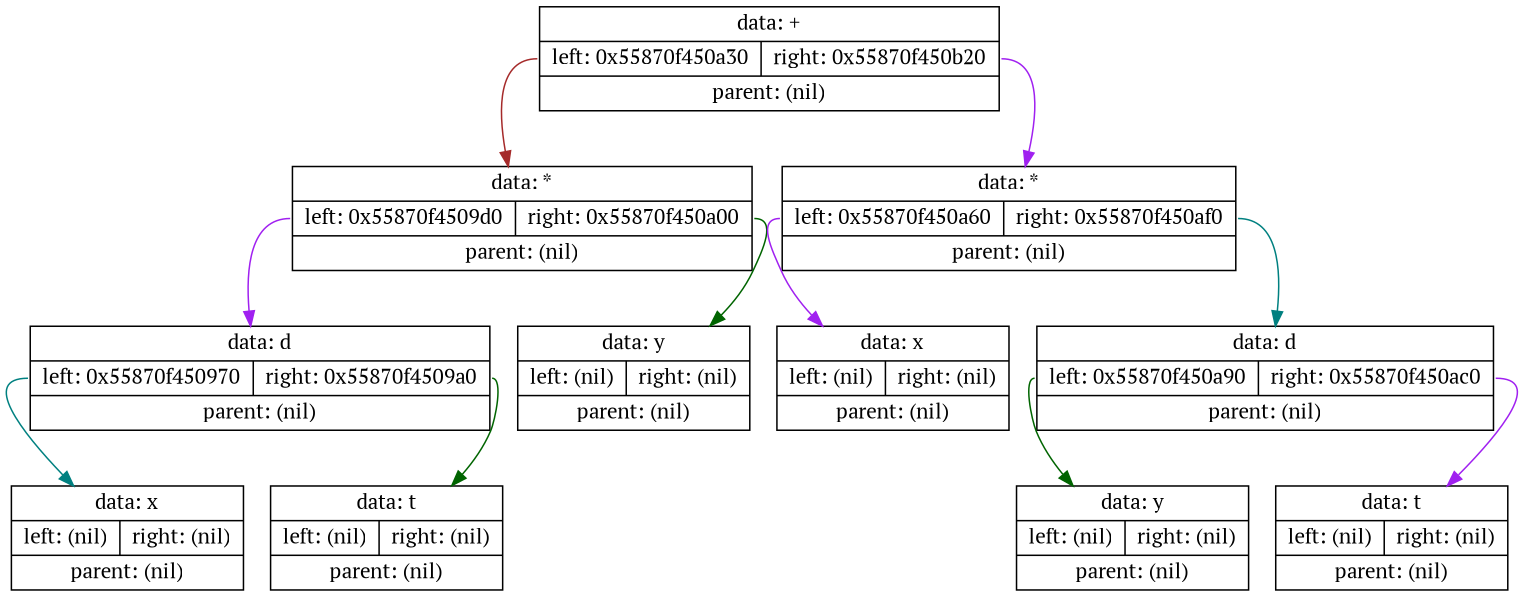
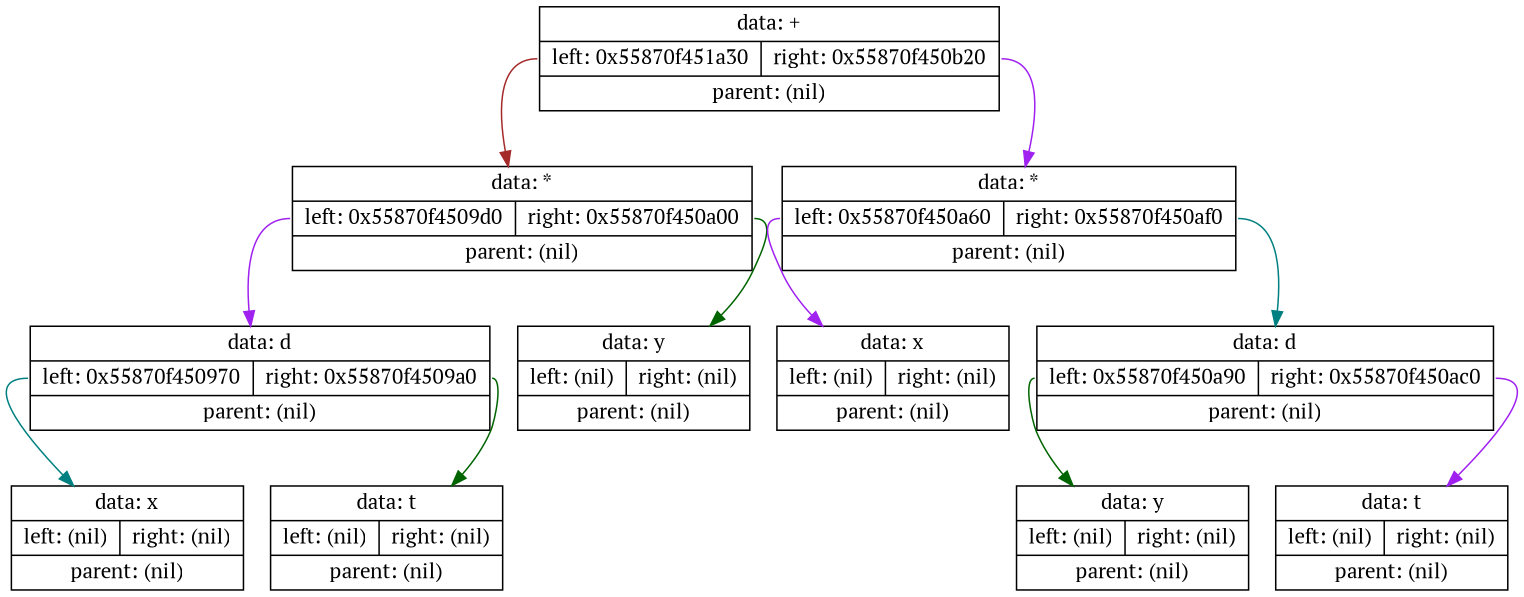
node "data: +": text "left: 0x55870f450a30" -> "left: 0x55870f451a30"
